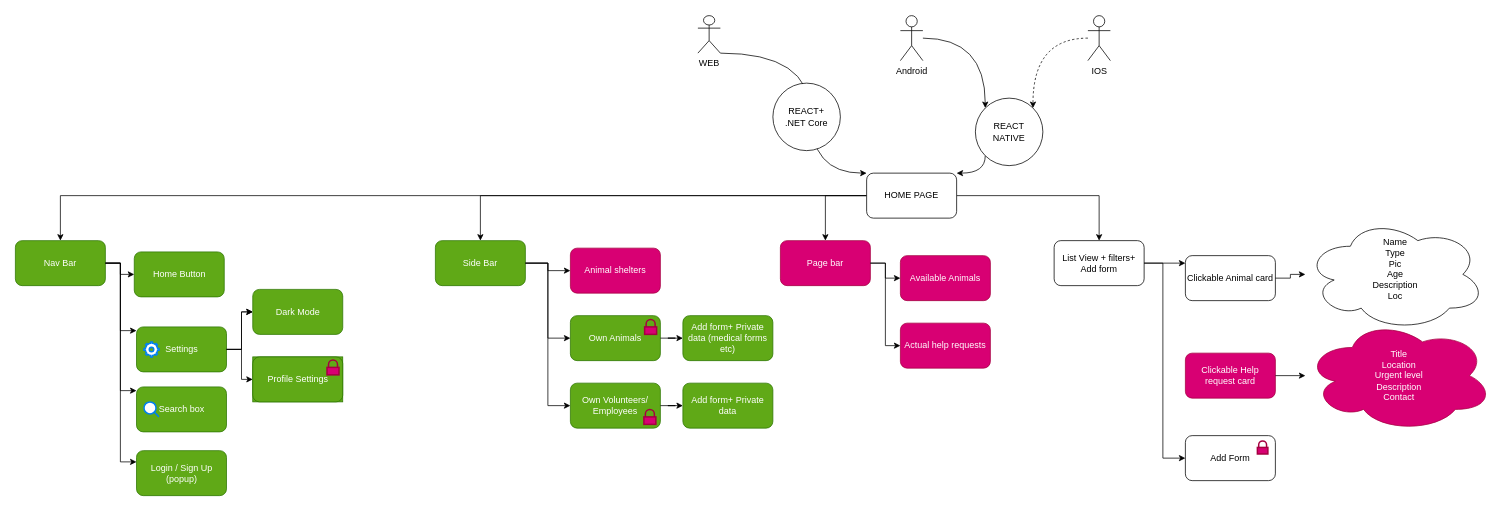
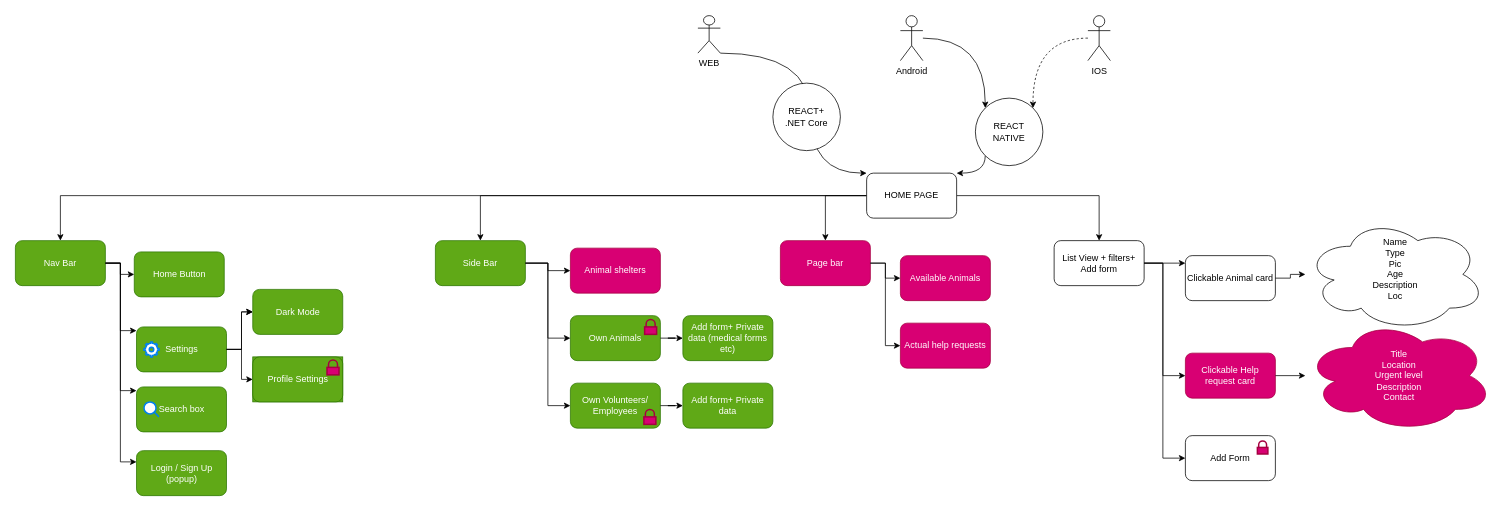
edge "List View + filters+ Add form" -> "Clickable Help request card": added
